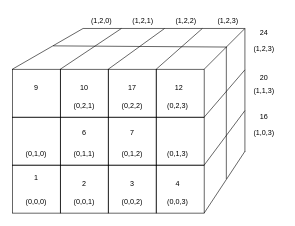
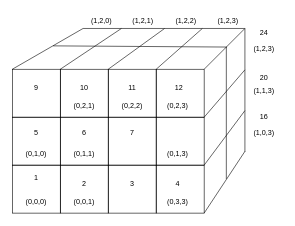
node "17": label "17" -> "11"
node "5": added
node "(0,1,2)": removed
node "(0,0,2)": removed
node "(0,0,3)": label "(0,0,3)" -> "(0,3,3)"
